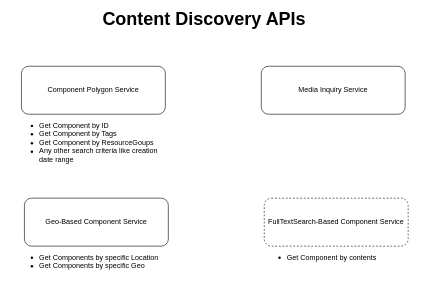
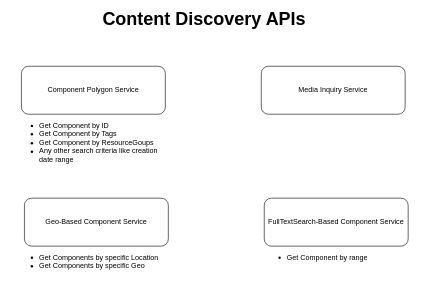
node "FullTextSearch-Based Component Service": style dashed -> solid
node "Get Component by contents": label "Get Component by contents" -> "Get Component by range"
